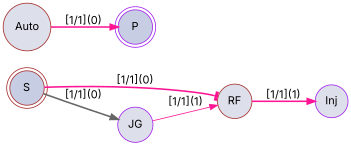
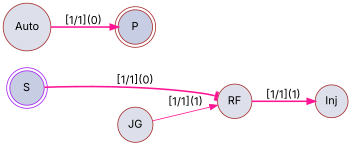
node "P": color purple -> brown
node "S": color brown -> purple
node "Inj": color purple -> brown
edge "S" -> "JG": removed, label "[1/1](0)"
node "JG": color purple -> brown
